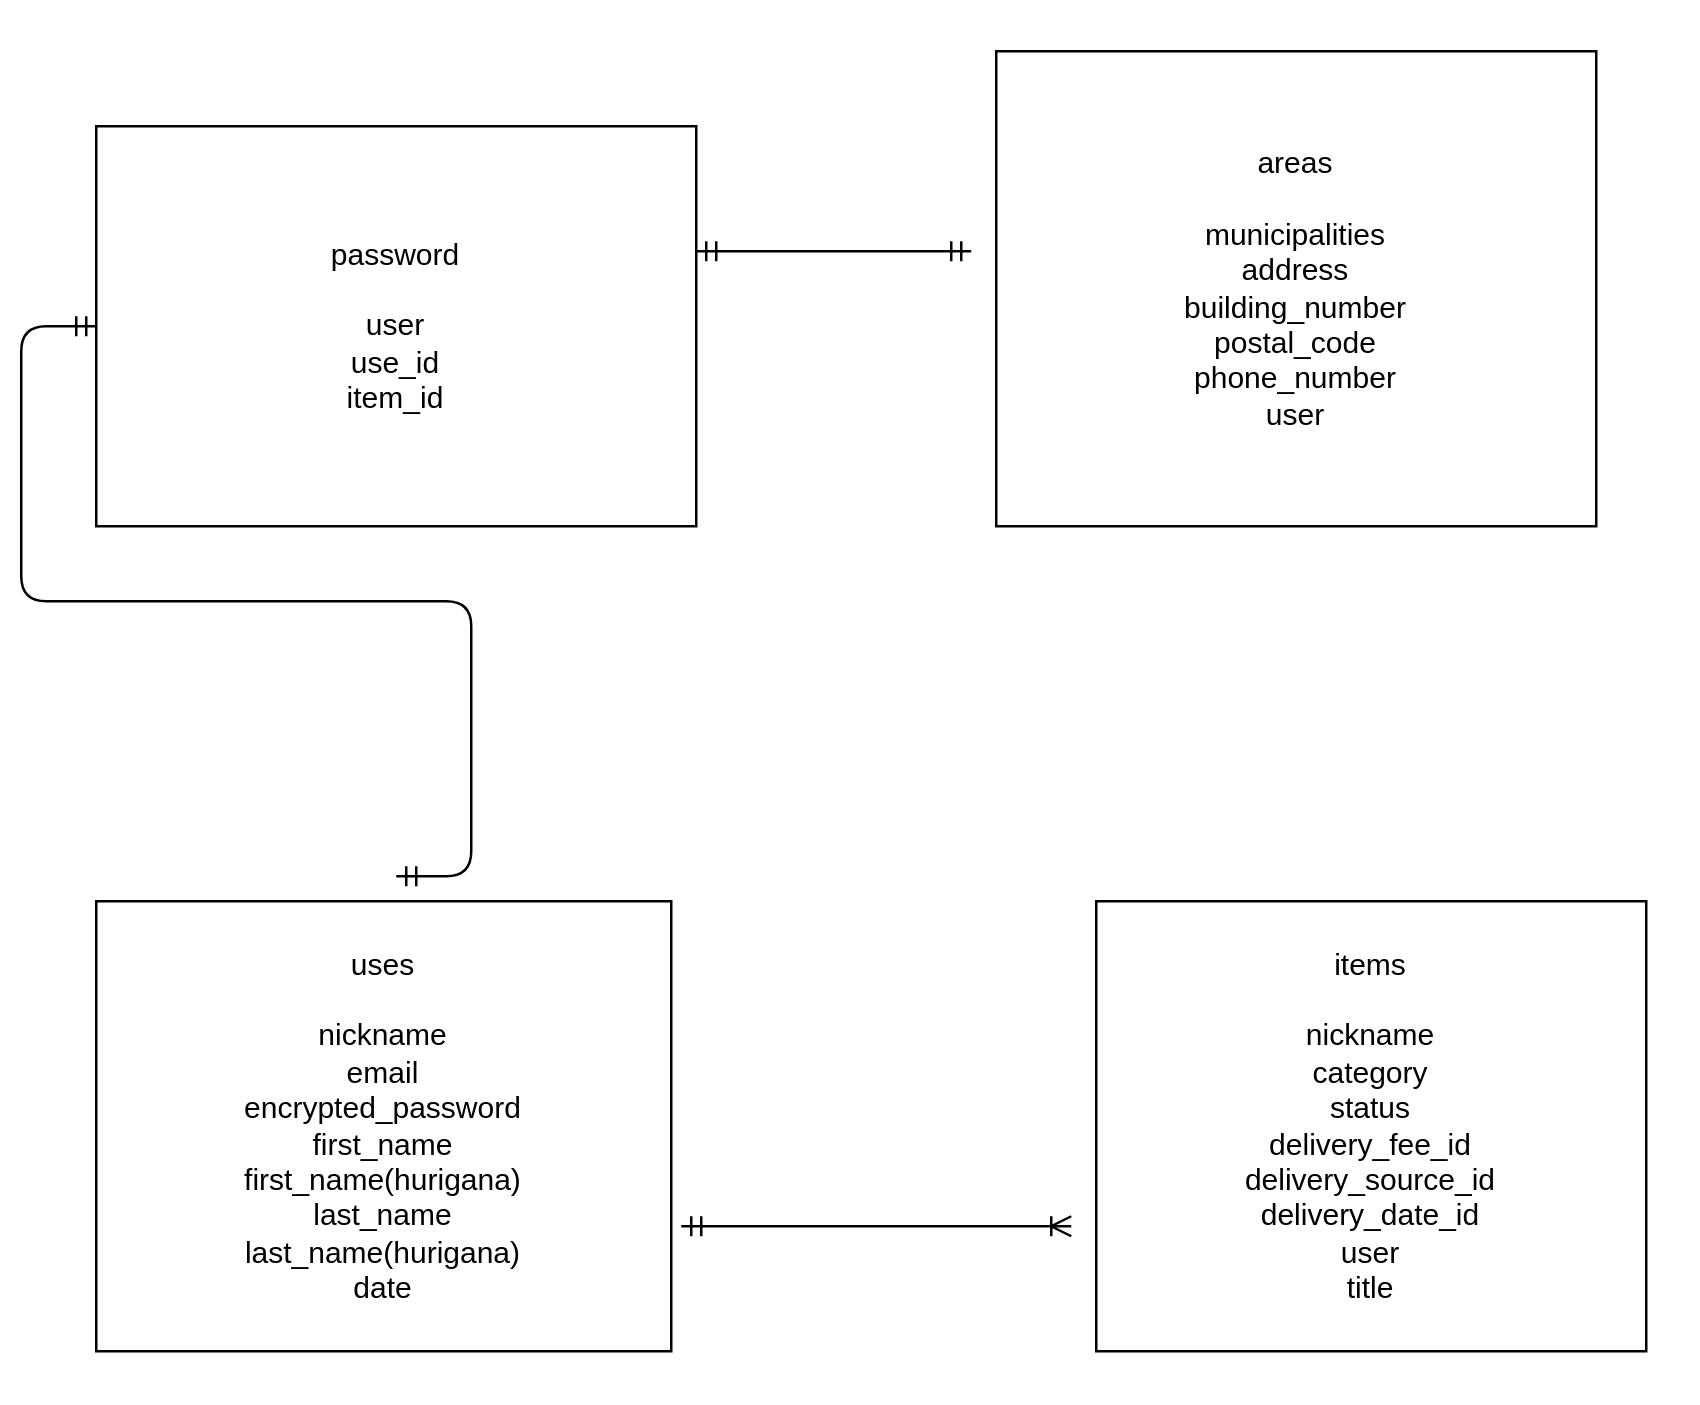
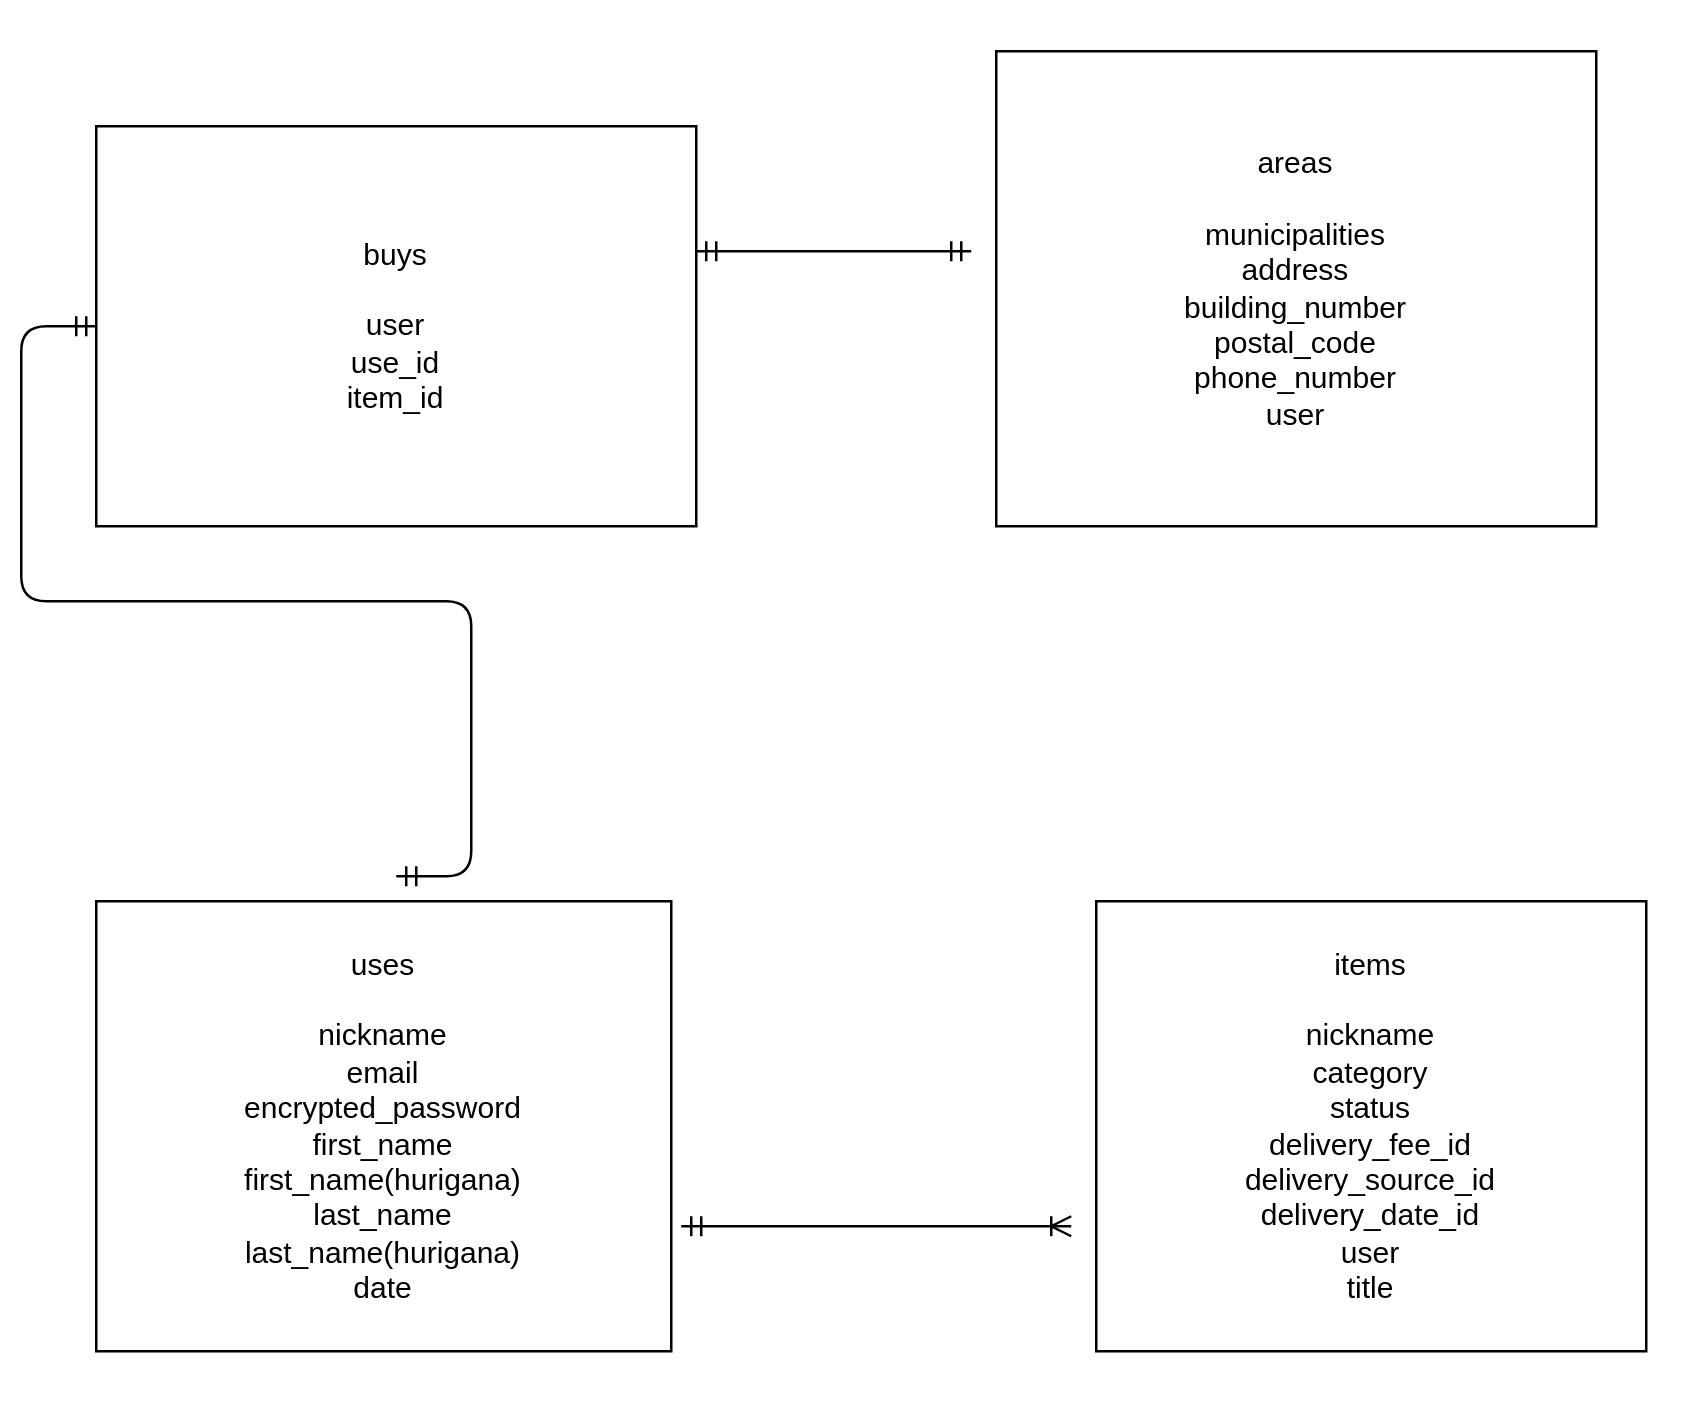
node "password user use_id item_id": label "password user use_id item_id" -> "buys user use_id item_id"
